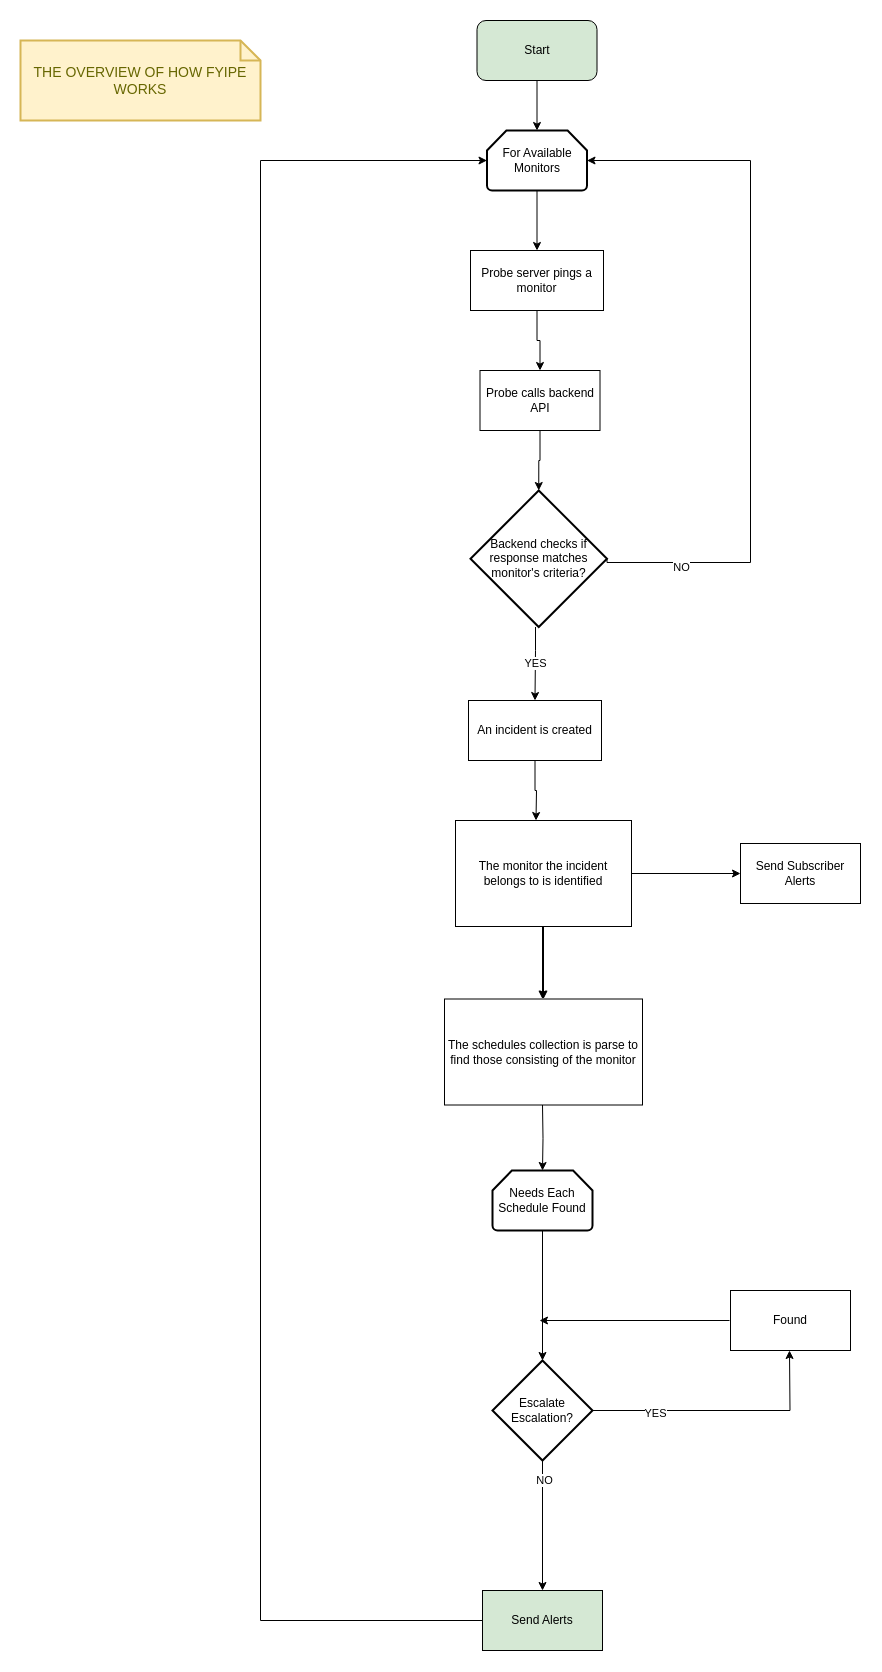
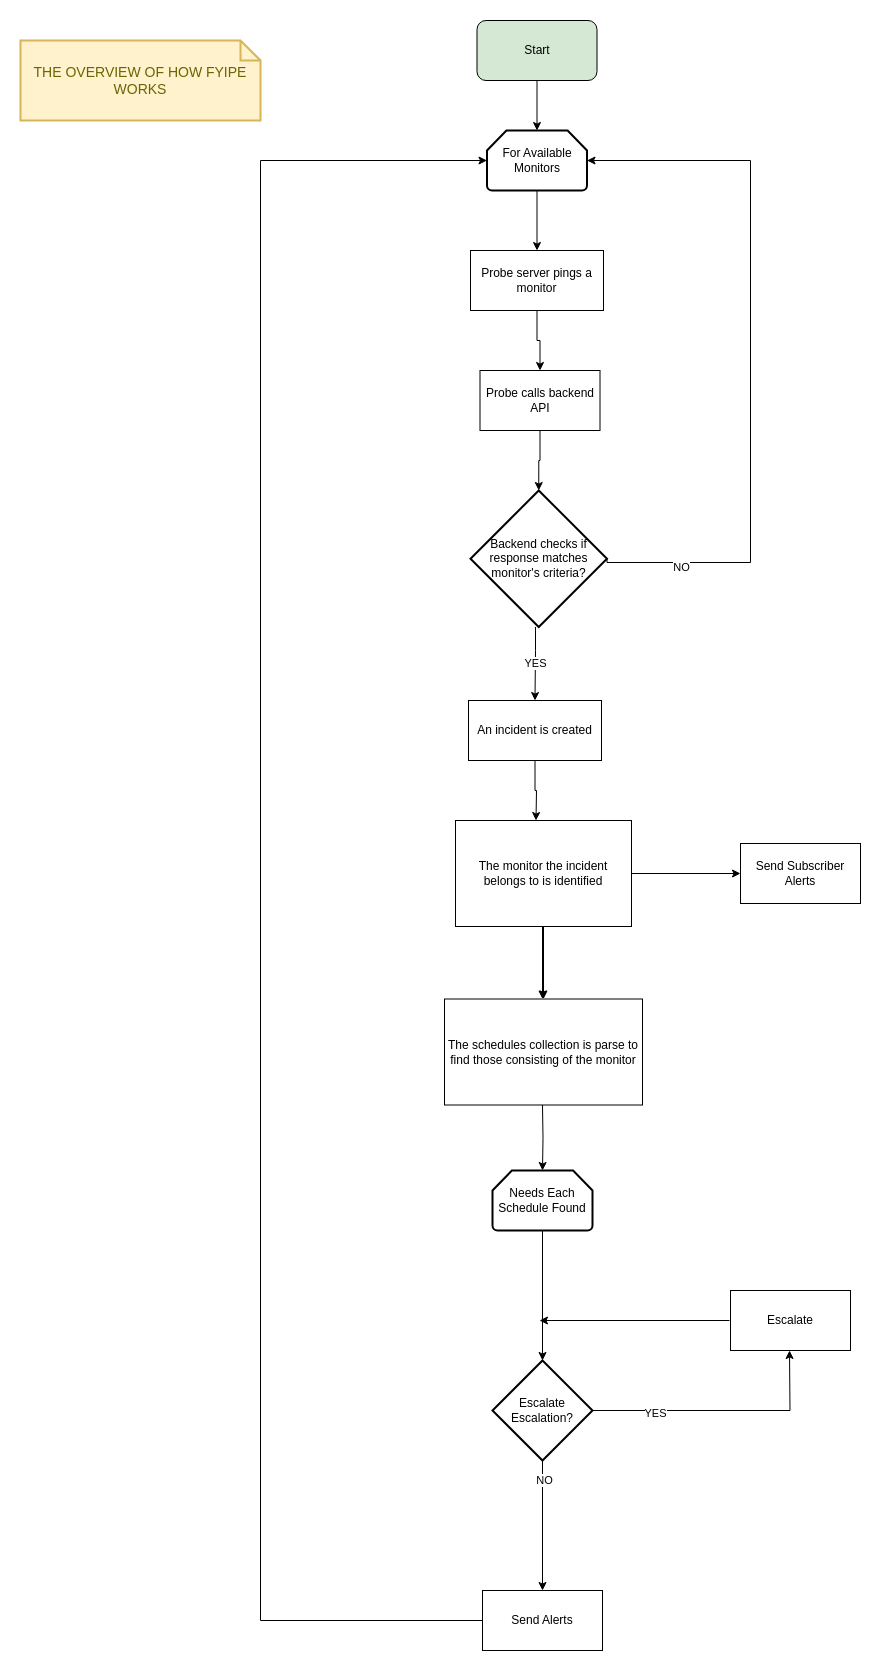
node "Found": label "Found" -> "Escalate"
node "Send Alerts": fillcolor #d5e8d4 -> #ffffff
